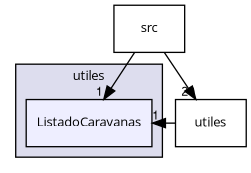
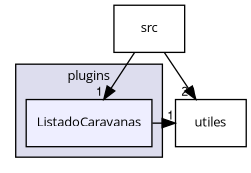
cluster "utiles": label "utiles" -> "plugins"
edge "utiles" -> "ListadoCaravanas": reversed
